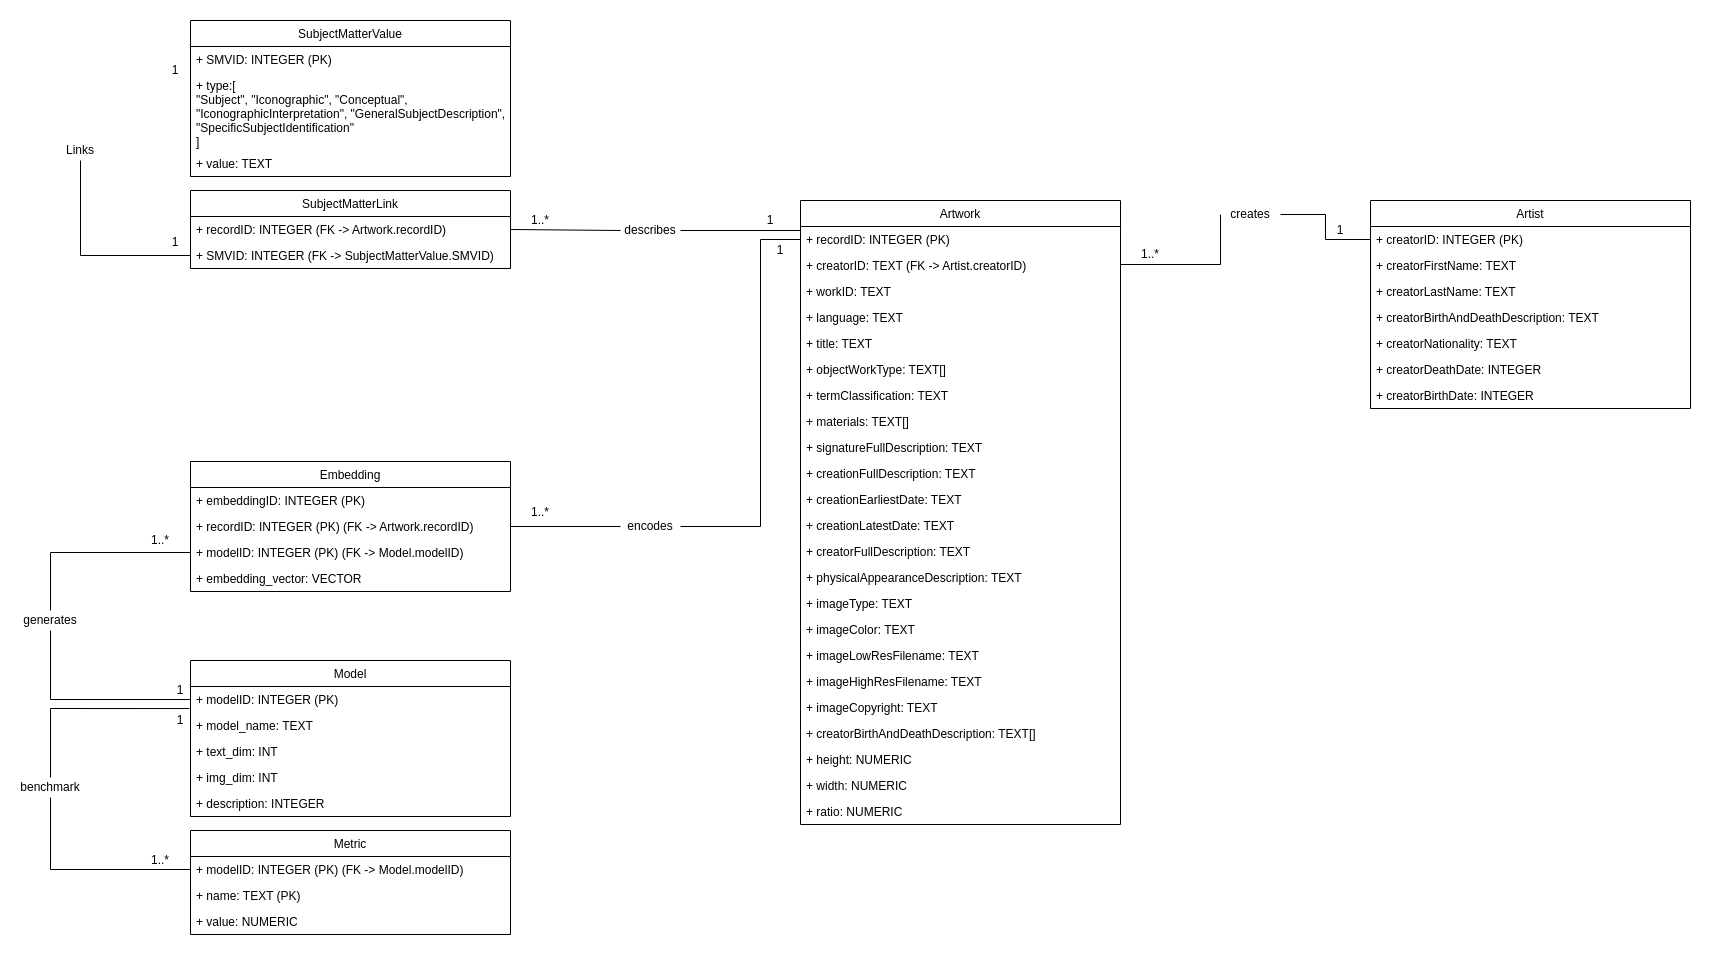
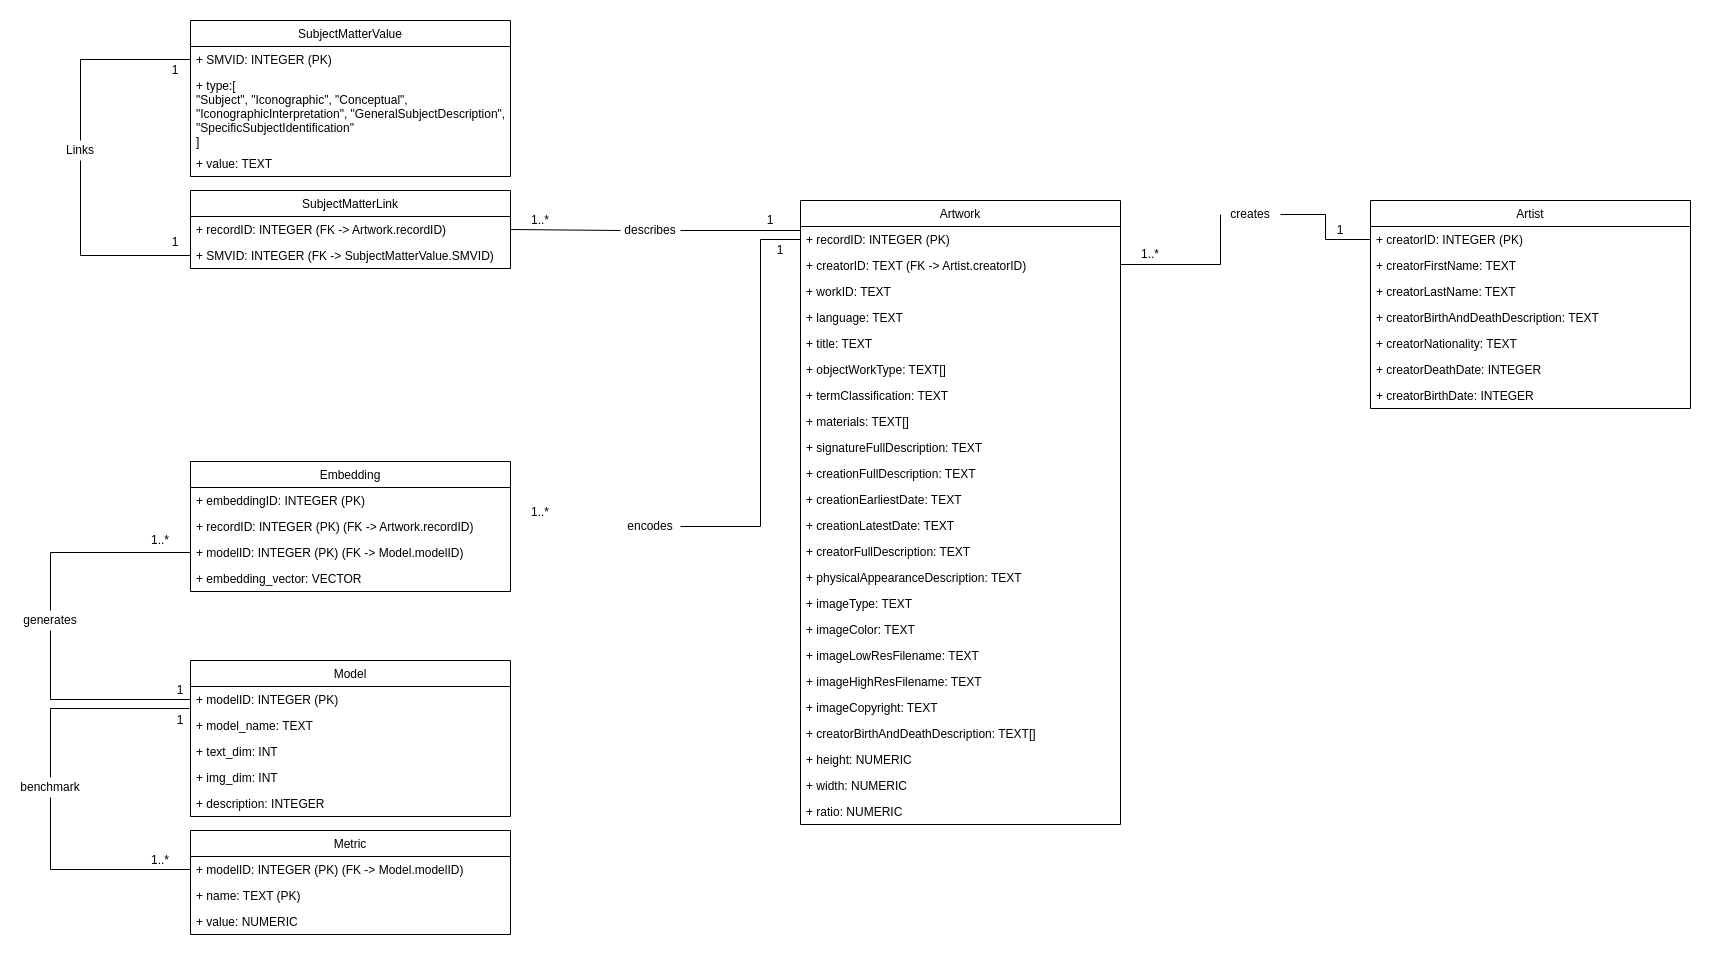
edge "+ SMVID: INTEGER (PK)" -- "Links": added
edge "+ recordID: INTEGER (PK) (FK -> Artwork.recordID)" -- "encodes": removed
